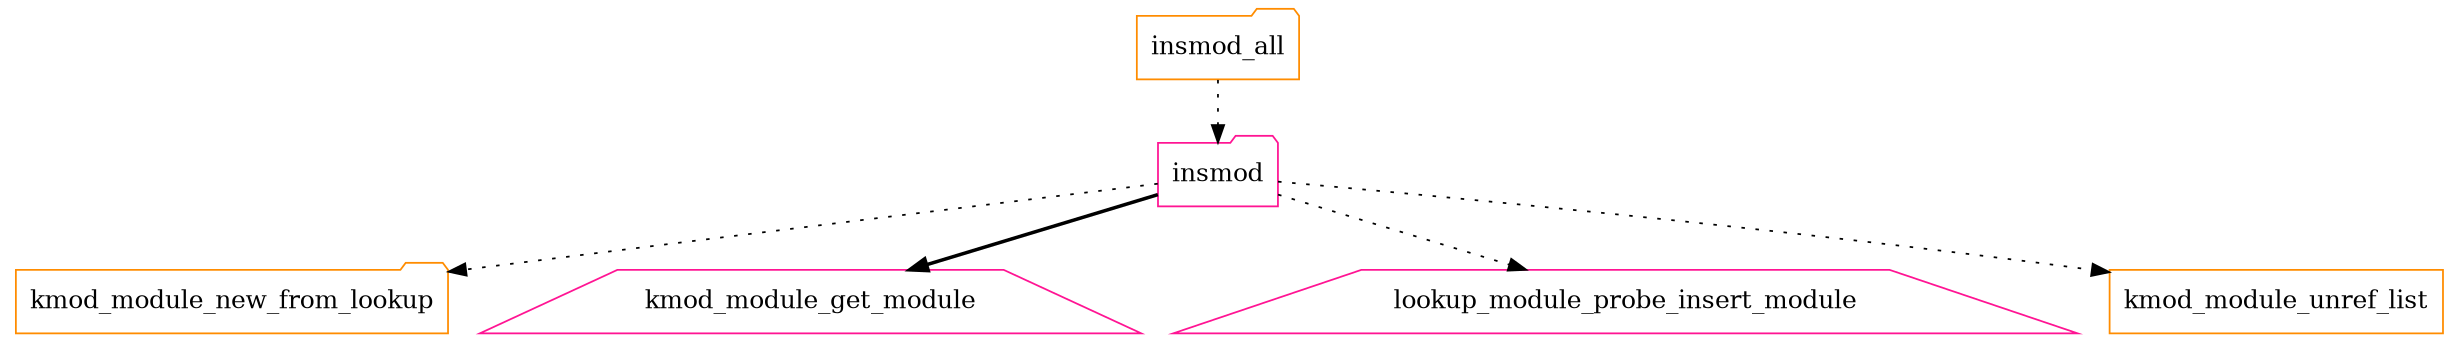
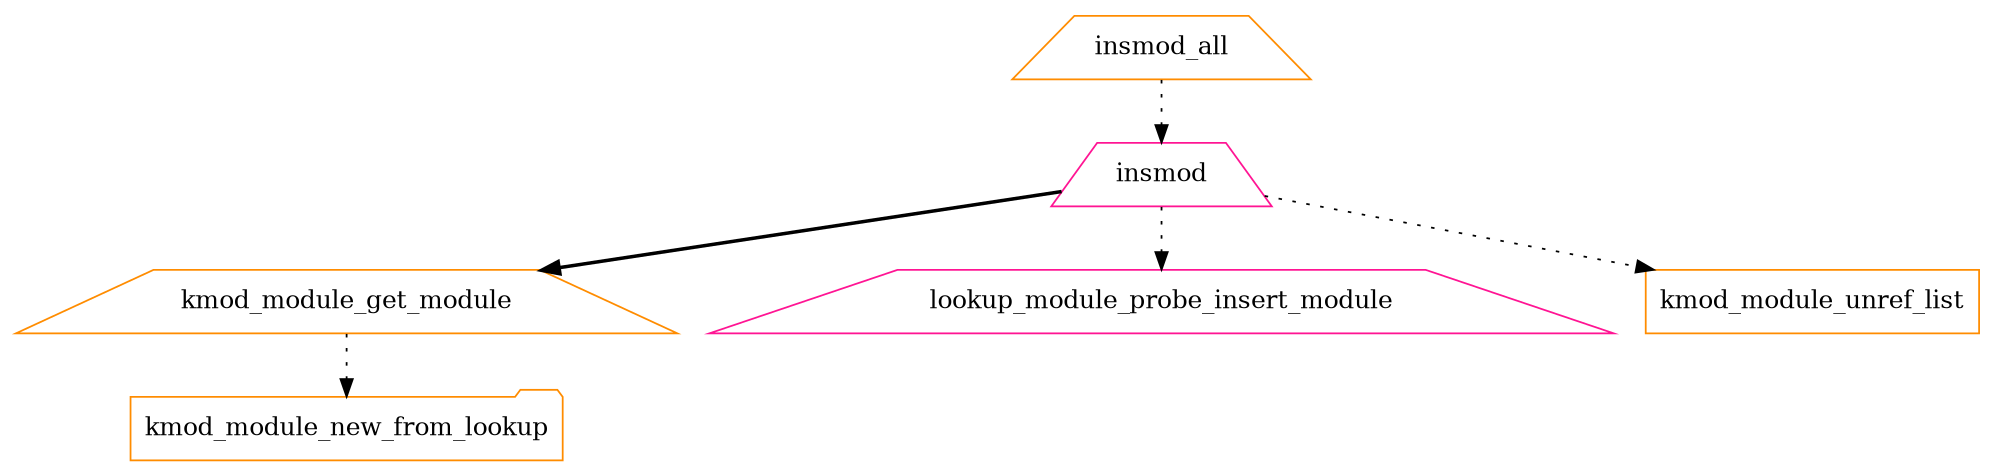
node "insmod_all": shape folder -> trapezium
node "insmod": shape folder -> trapezium
edge "insmod" -> "kmod_module_new_from_lookup": now "kmod_module_get_module" -> "kmod_module_new_from_lookup"
node "kmod_module_get_module": color deeppink -> darkorange
